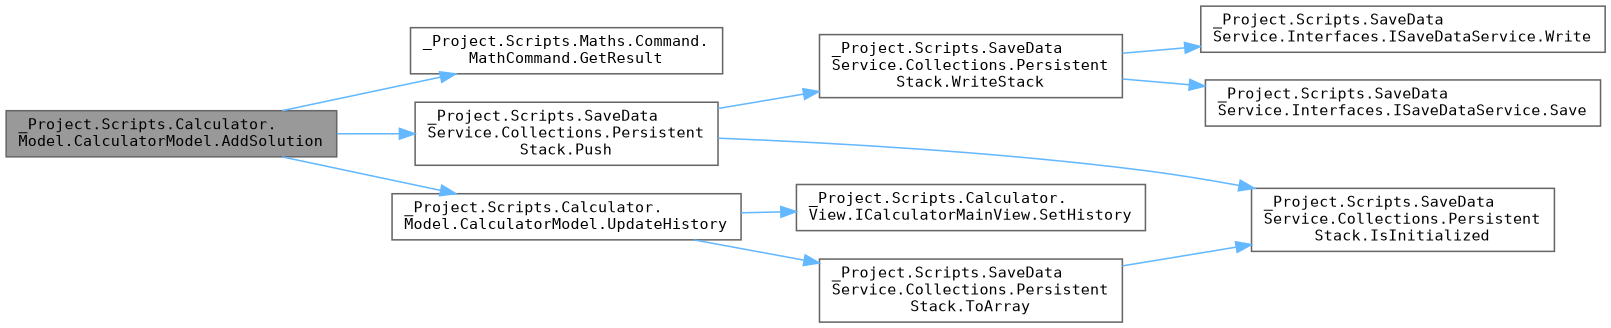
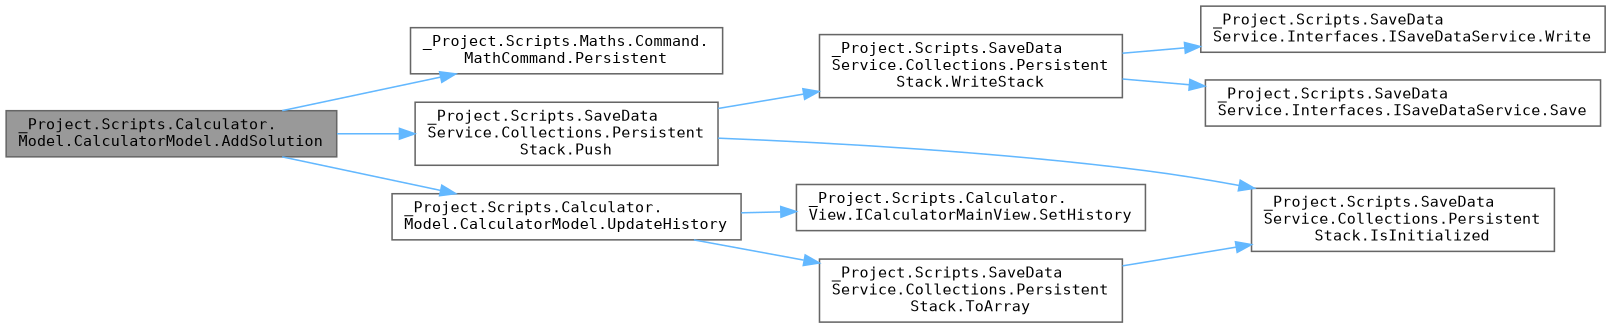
node "_Project.Scripts.Maths.Command. MathCommand.GetResult": label "_Project.Scripts.Maths.Command. MathCommand.GetResult" -> "_Project.Scripts.Maths.Command. MathCommand.Persistent"
